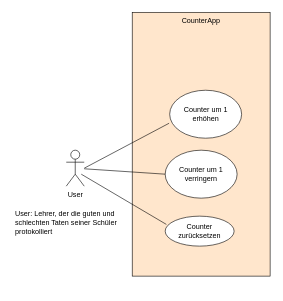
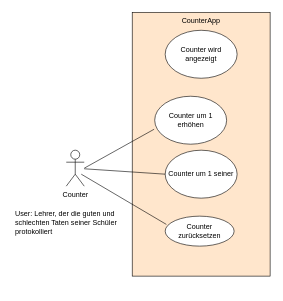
node "Counter wird angezeigt": added
node "Counter um 1 erhöhen": moved (206, 114) -> (191, 120)
node "Counter um 1 verringern": label "Counter um 1 verringern" -> "Counter um 1 seiner"
node "User": label "User" -> "Counter"
